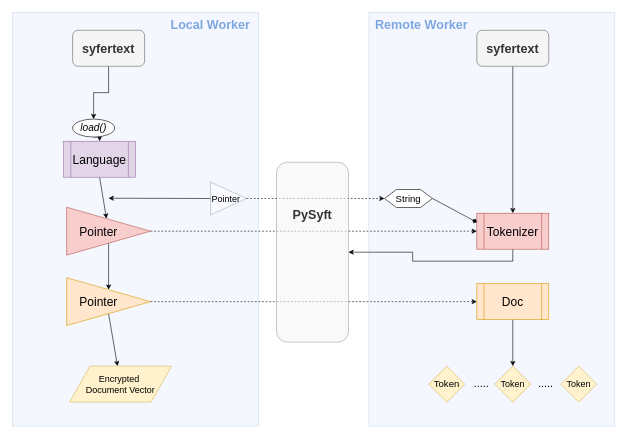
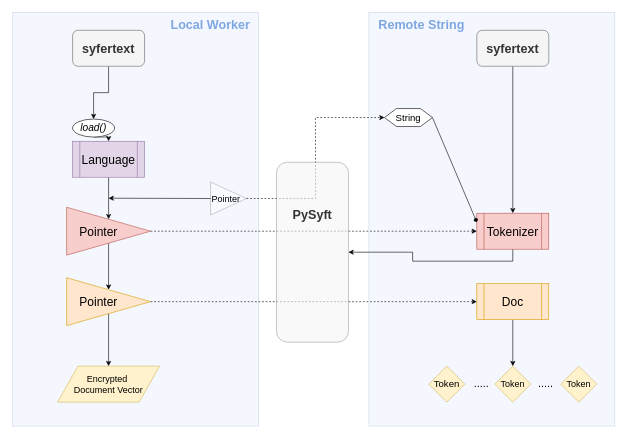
node "Remote Worker": label "Remote Worker" -> "Remote String"
node "Language": moved (99, 159) -> (108, 159)
node "String": moved (408, 199) -> (408, 118)
node "Encrypted Document Vector": moved (120, 384) -> (108, 384)
